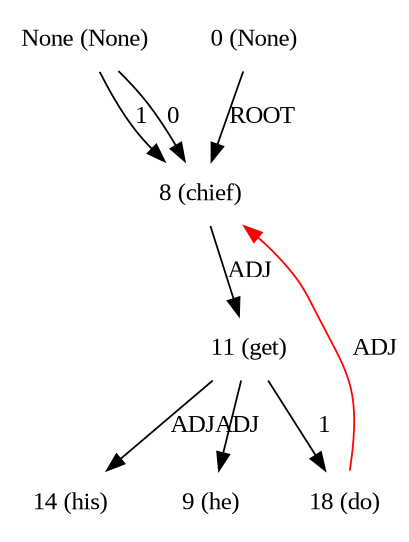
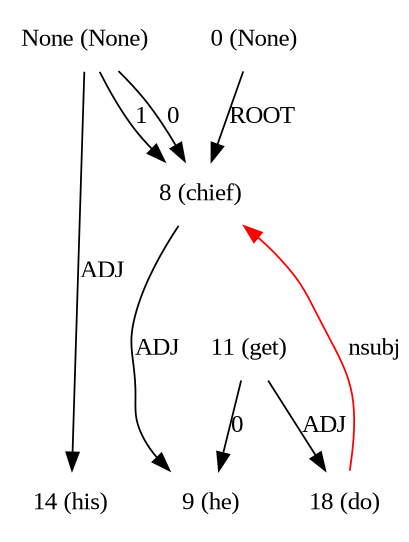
edge "8 (chief)" -> "11 (get)": now "8 (chief)" -> "9 (he)"
edge "18 (do)" -> "8 (chief)": label "ADJ" -> "nsubj"
edge "11 (get)" -> "14 (his)": now "None (None)" -> "14 (his)"
edge "11 (get)" -> "9 (he)": label "ADJ" -> "0"
edge "11 (get)" -> "18 (do)": label "1" -> "ADJ"
